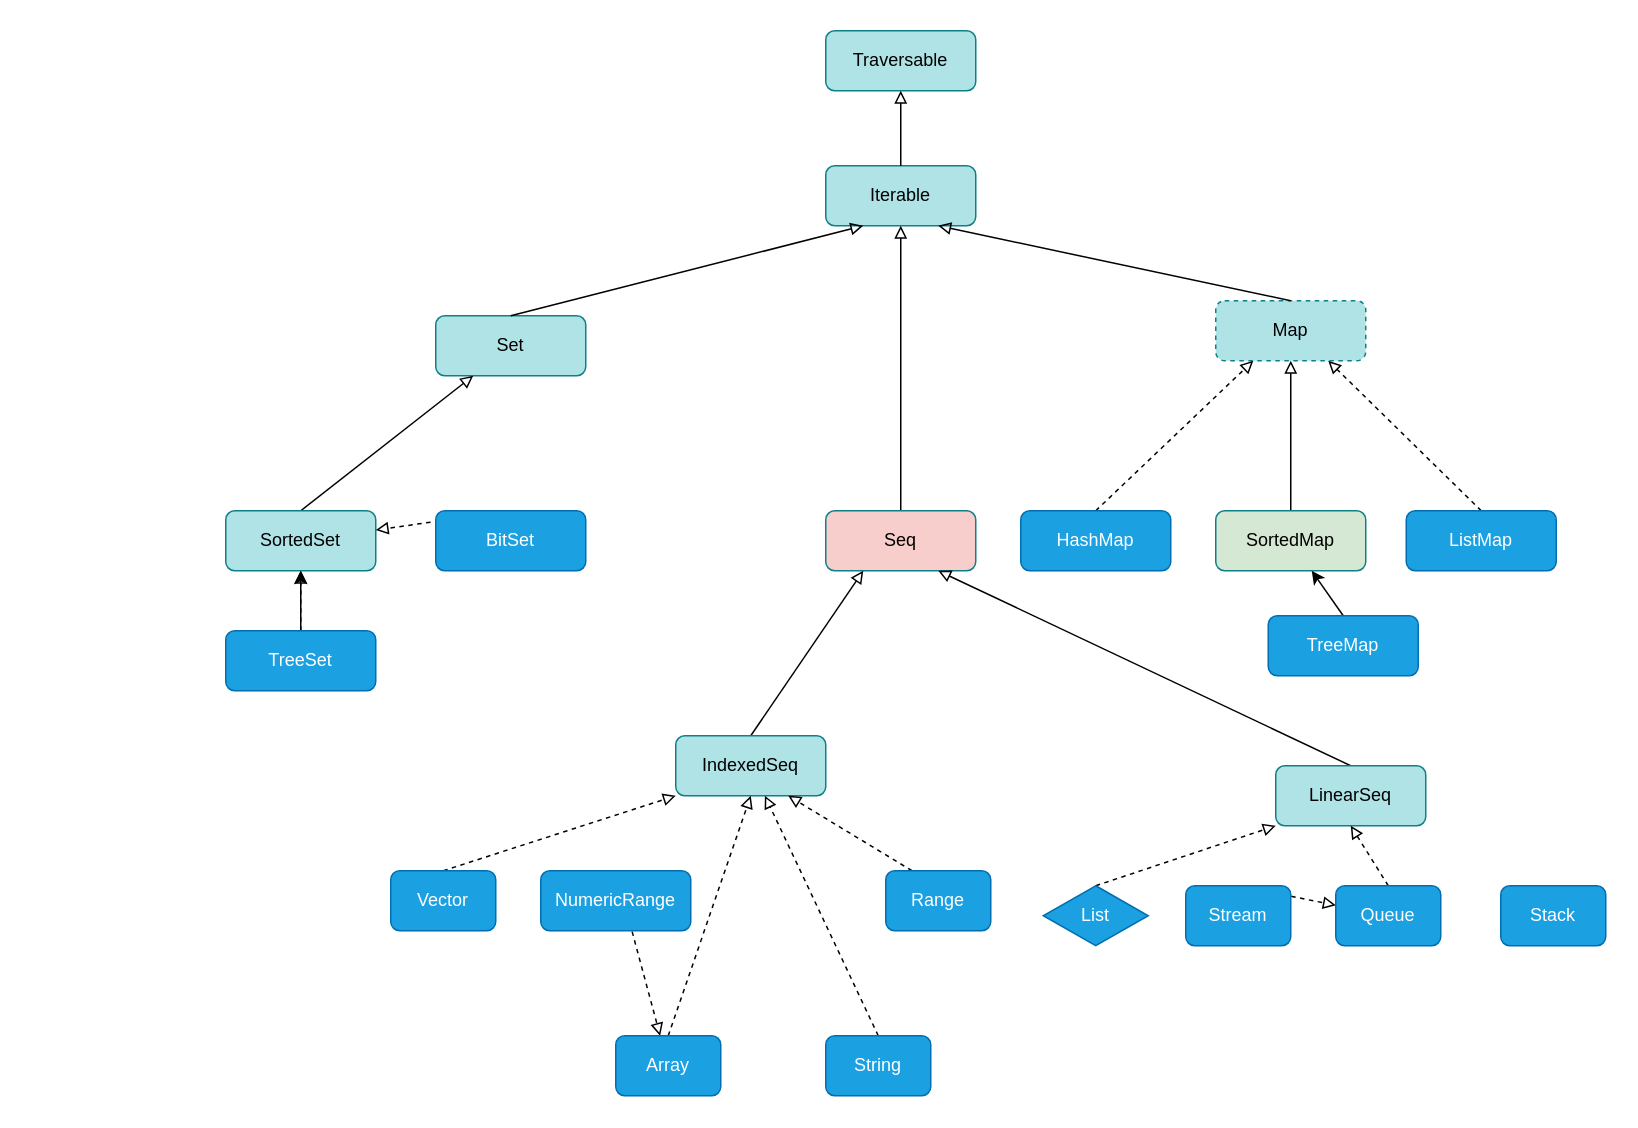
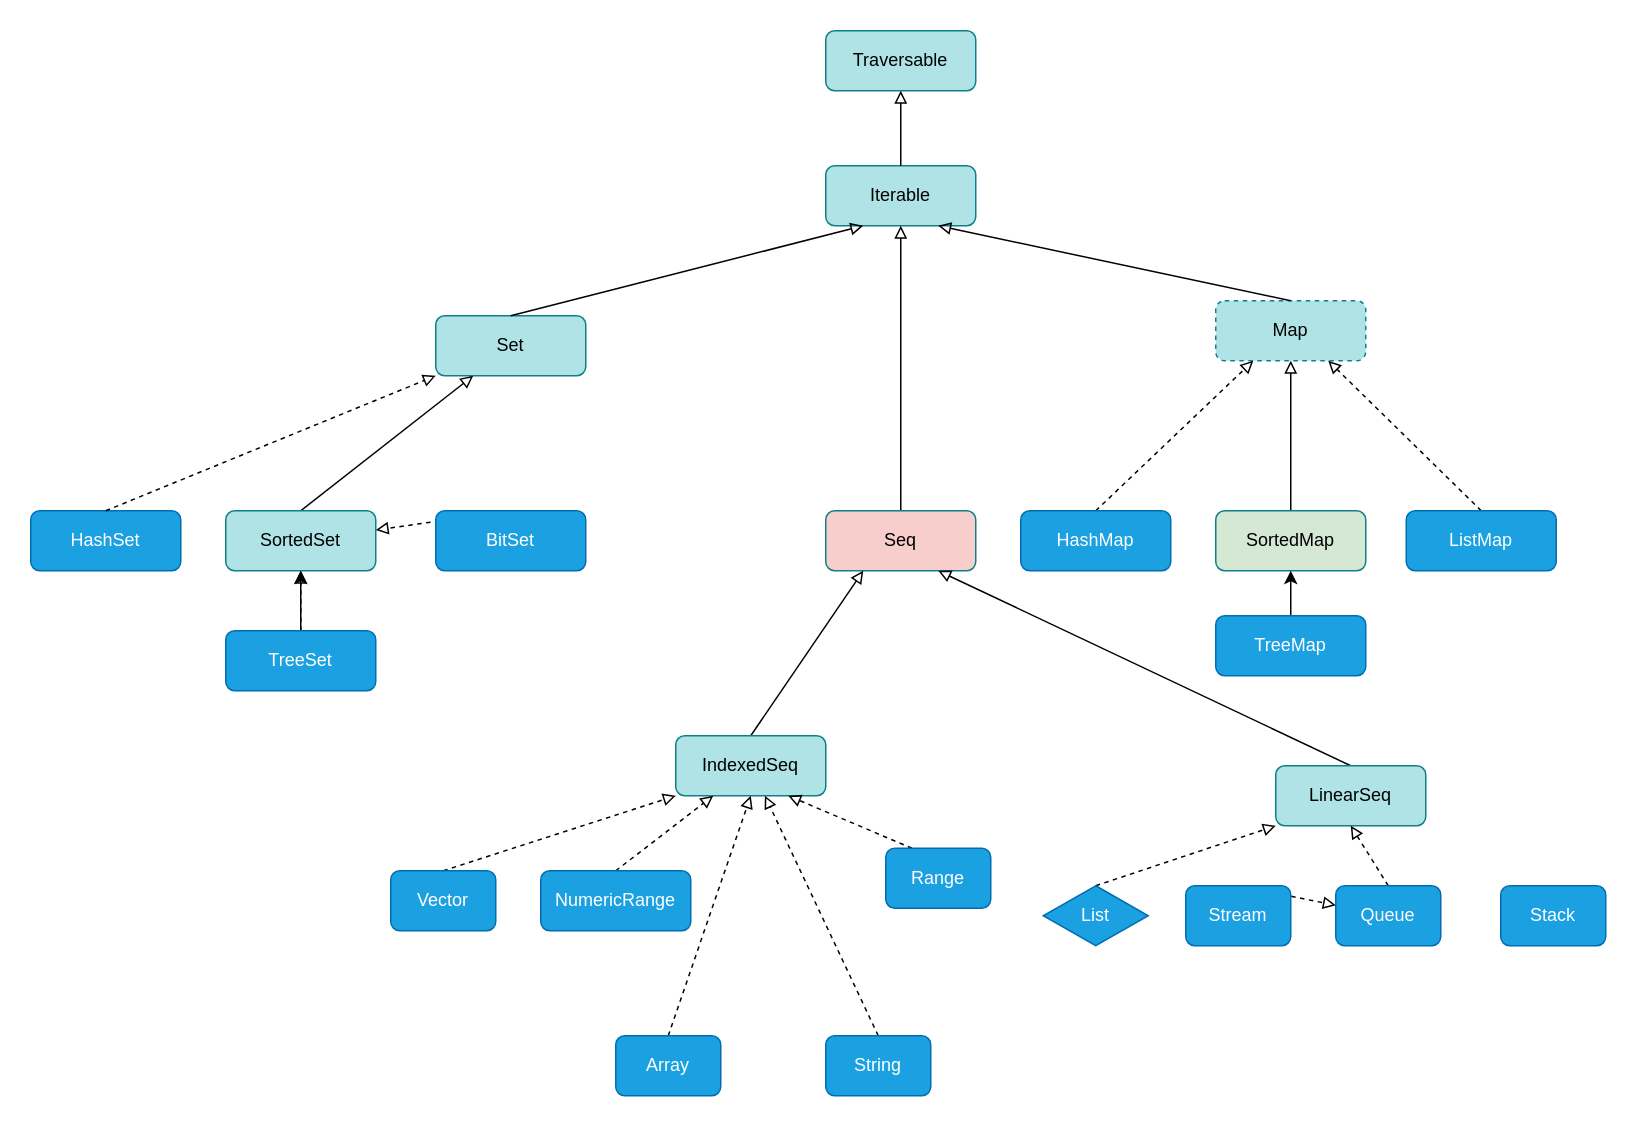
edge "HashSet" -> "Set": added
node "HashSet": added
node "TreeMap": moved (1343, 646) -> (1291, 646)
node "Range": moved (938, 901) -> (938, 878)
edge "NumericRange" -> "Array": now "NumericRange" -> "IndexedSeq"
